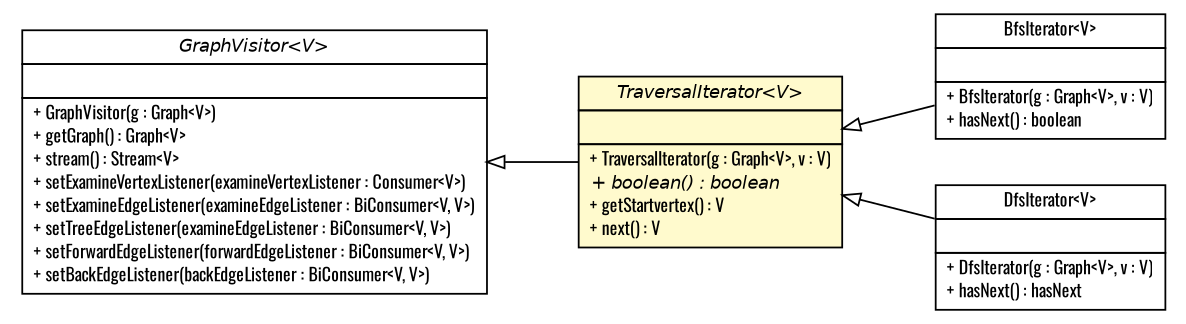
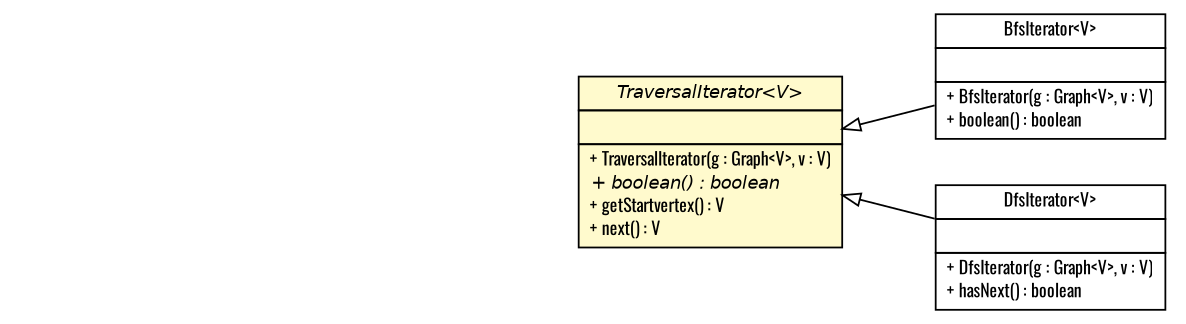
node "BfsIterator<V>": text "+ hasNext() : boolean" -> "+ boolean() : boolean"
node "GraphVisitor<V>": removed
node "DfsIterator<V>": text "+ hasNext() : hasNext" -> "+ hasNext() : boolean"
